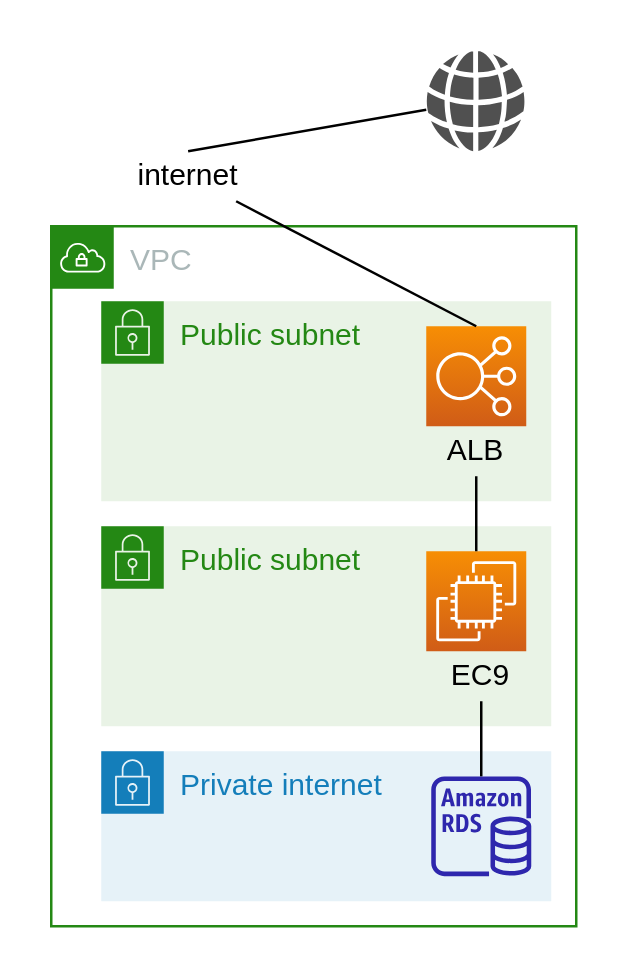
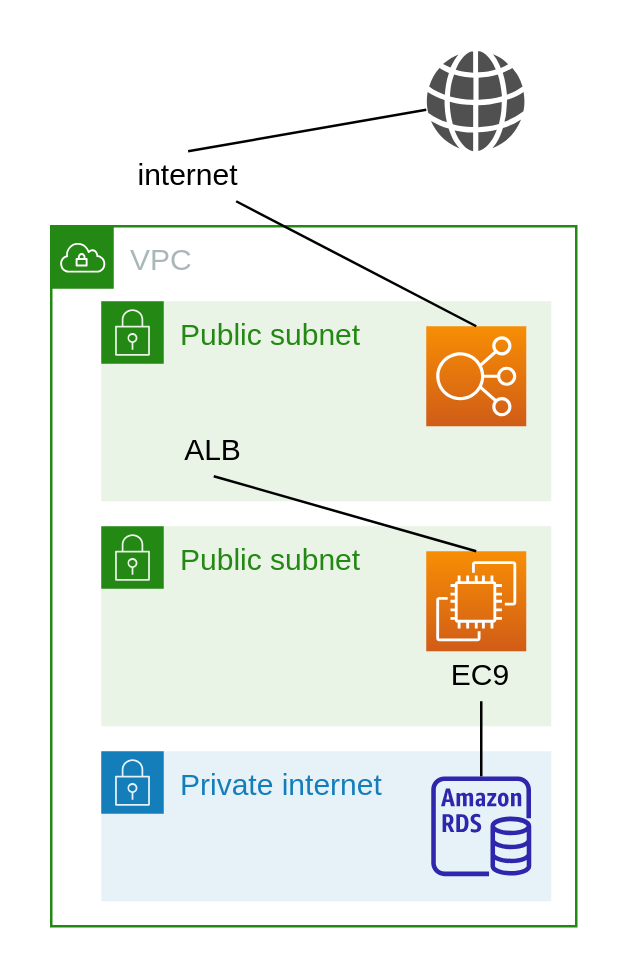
node "ALB": moved (476, 451) -> (214, 451)
